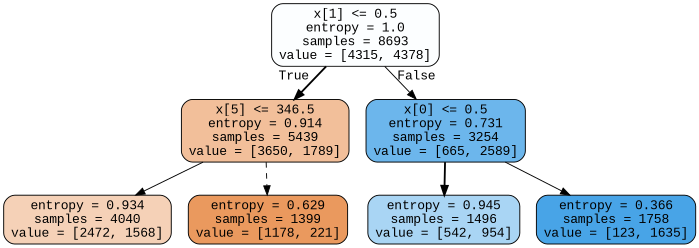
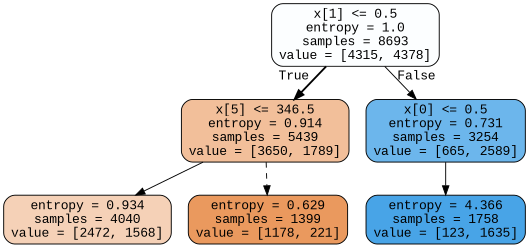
node "entropy = 0.945 samples = 1496 value = [542, 954]": removed
node "entropy = 0.366 samples = 1758 value = [123, 1635]": label "entropy = 0.366 samples = 1758 value = [123, 1635]" -> "entropy = 4.366 samples = 1758 value = [123, 1635]"
